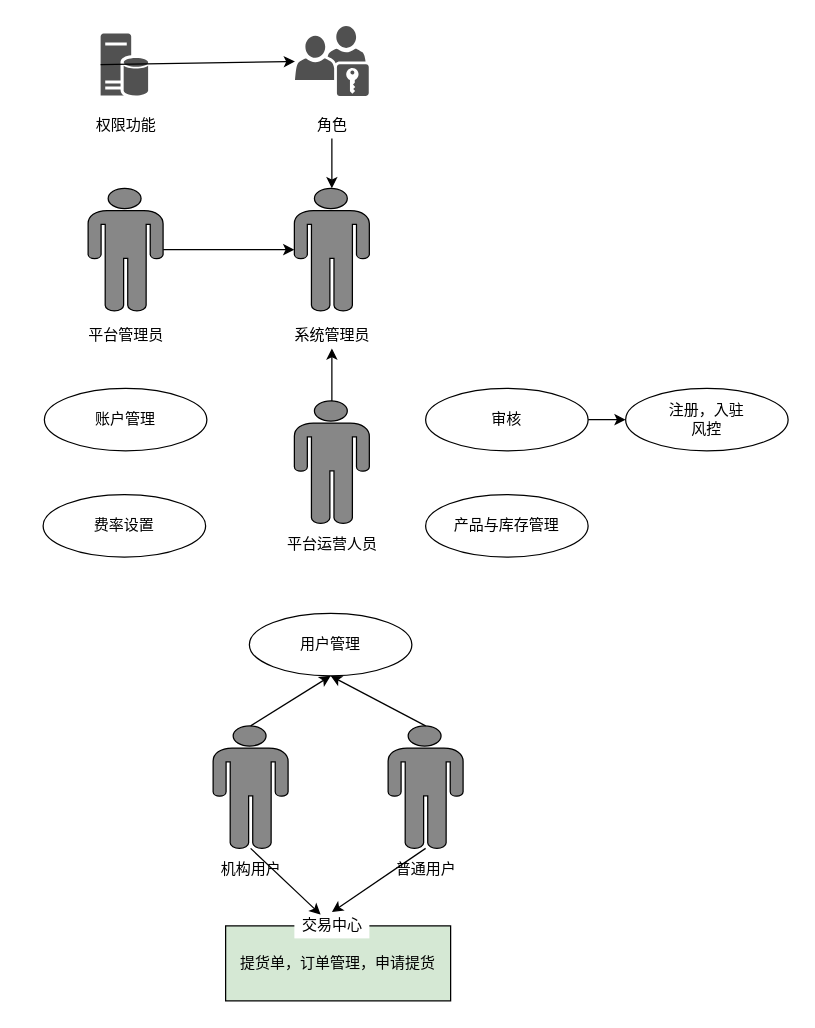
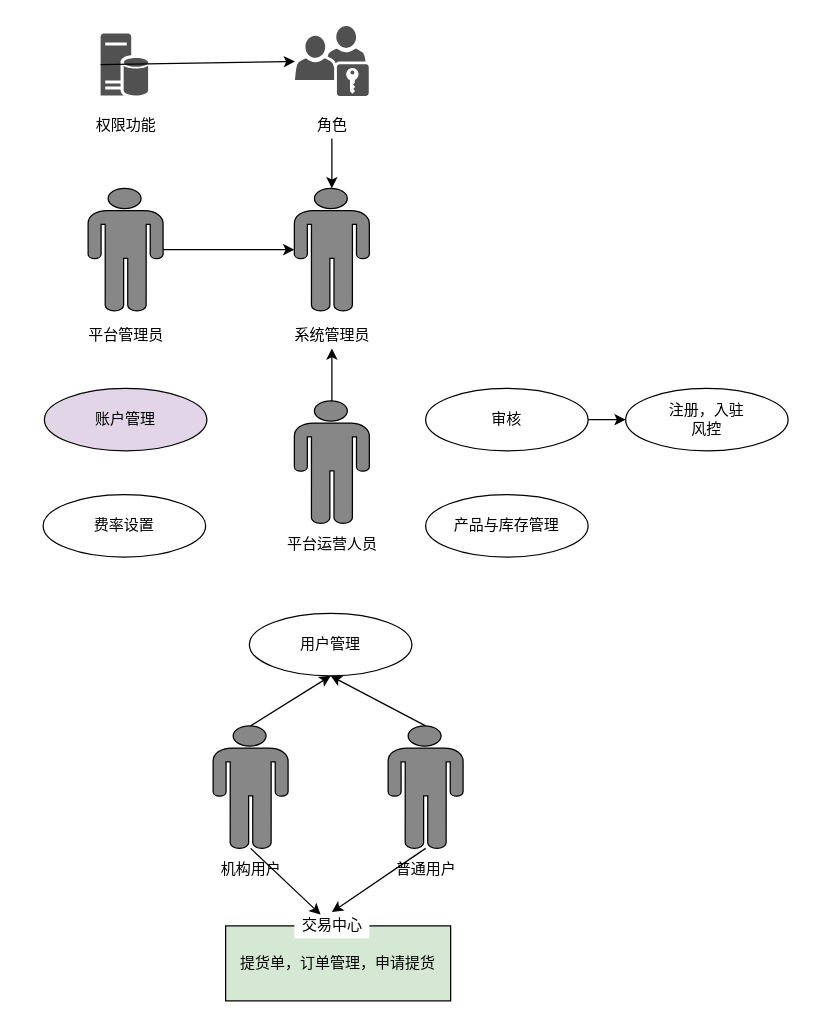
node "账户管理": fillcolor #ffffff -> #e1d5e7
